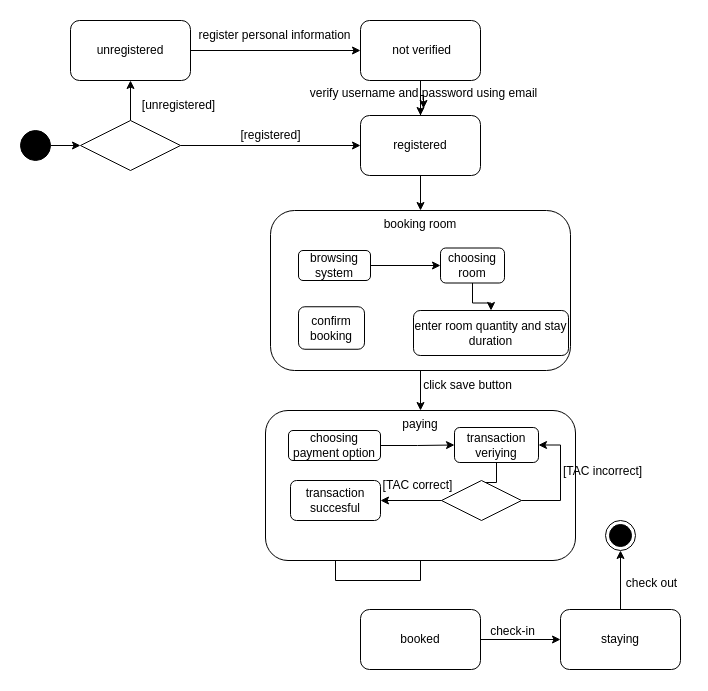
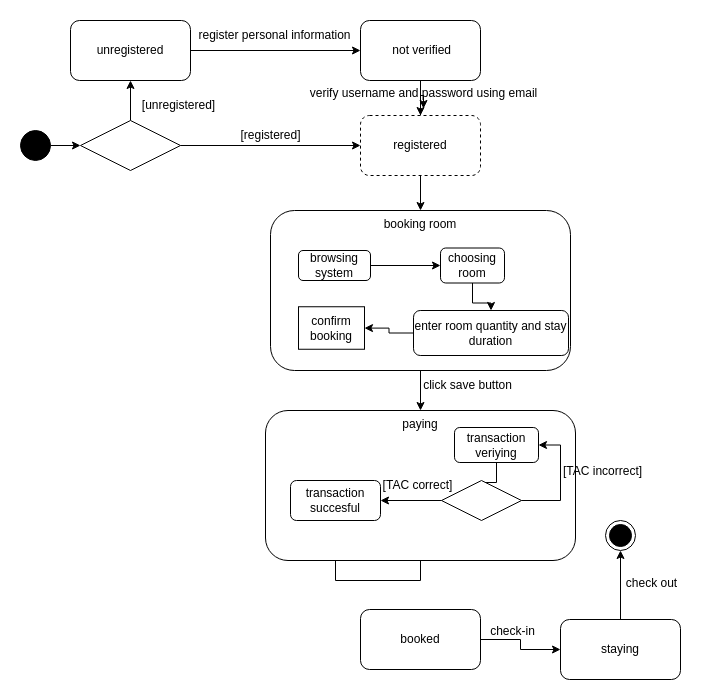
node "registered": style solid -> dashed
node "confirm booking": shape rounded rectangle -> rectangle
edge "enter room quantity and stay duration" -> "confirm booking": added
node "choosing payment option": removed
edge "choosing payment option" -> "transaction veriying": removed
node "staying": moved (621, 640) -> (621, 650)
